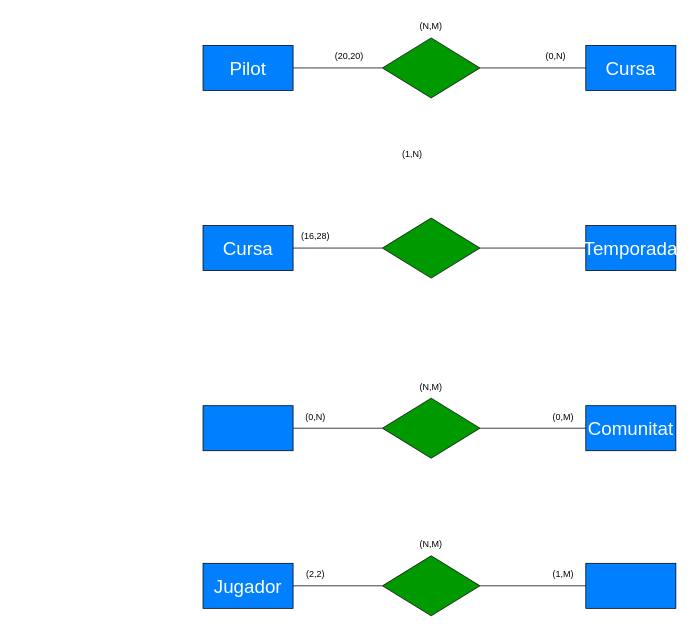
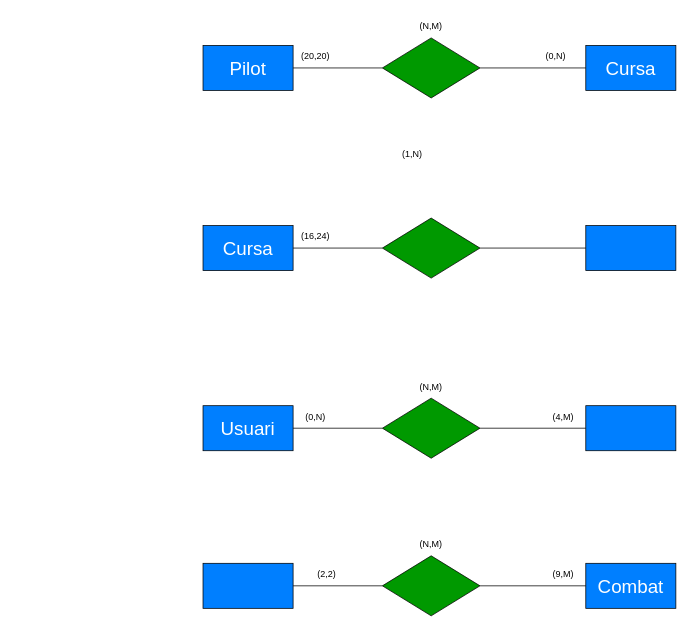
node "(20,20)": moved (349, 57) -> (315, 57)
node "(16,28)": label "(16,28)" -> "(16,24)"
node "Temporada": removed
node "(0,M)": label "(0,M)" -> "(4,M)"
node "Usuari": added
node "Comunitat": removed
node "(2,2)": moved (315, 574) -> (327, 574)
node "(1,M)": label "(1,M)" -> "(9,M)"
node "Jugador": removed
node "Combat": added
